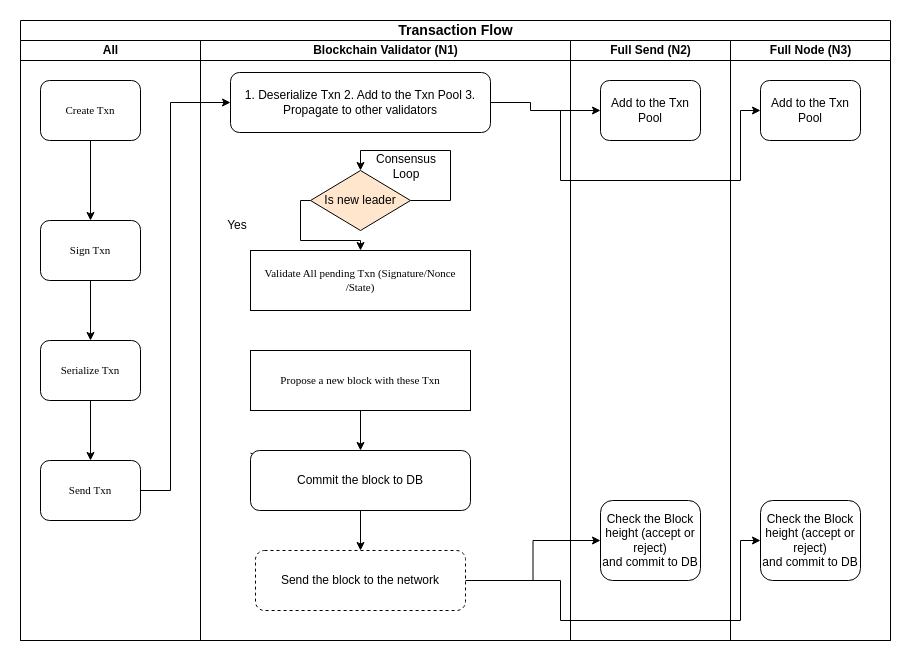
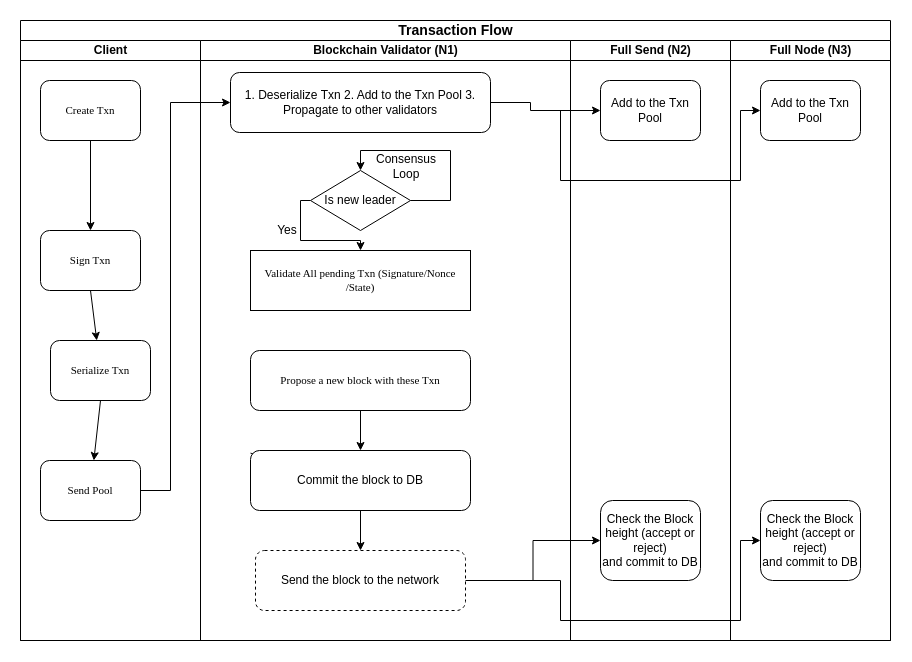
node "All": label "All" -> "Client"
node "Is new leader": fillcolor #ffe6cc -> #ffffff
node "Yes": moved (238, 226) -> (288, 231)
node "Sign Txn": moved (91, 251) -> (91, 261)
node "Serialize Txn": moved (91, 371) -> (101, 371)
node "Propose a new block with these Txn": shape rectangle -> rounded rectangle
node "Send Txn": label "Send Txn" -> "Send Pool"
